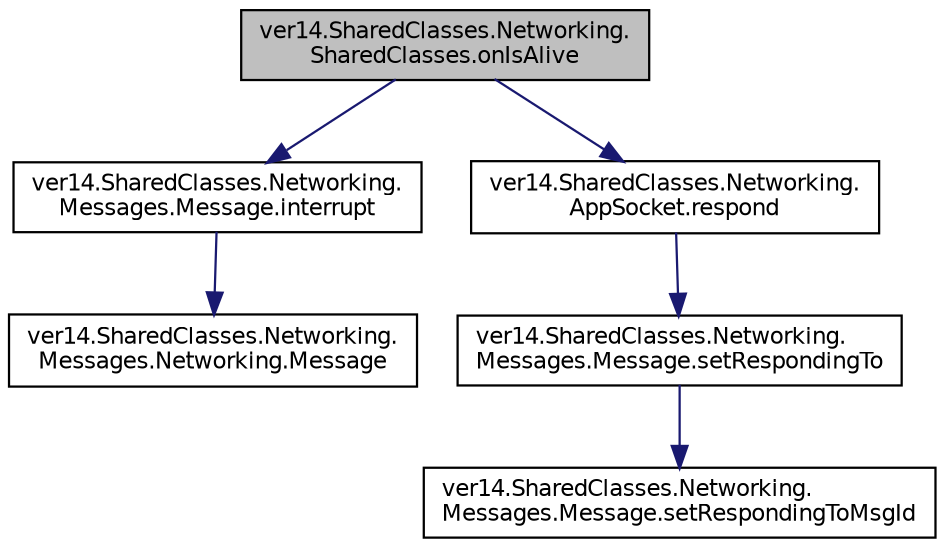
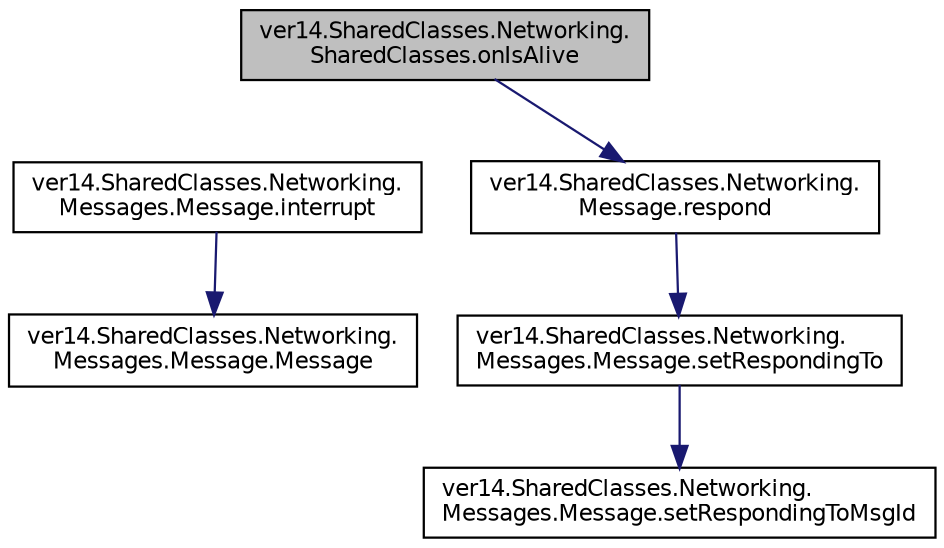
edge "ver14.SharedClasses.Networking. SharedClasses.onIsAlive" -> "ver14.SharedClasses.Networking. Messages.Message.interrupt": removed
node "ver14.SharedClasses.Networking. AppSocket.respond": label "ver14.SharedClasses.Networking. AppSocket.respond" -> "ver14.SharedClasses.Networking. Message.respond"
node "ver14.SharedClasses.Networking. Messages.Networking.Message": label "ver14.SharedClasses.Networking. Messages.Networking.Message" -> "ver14.SharedClasses.Networking. Messages.Message.Message"
